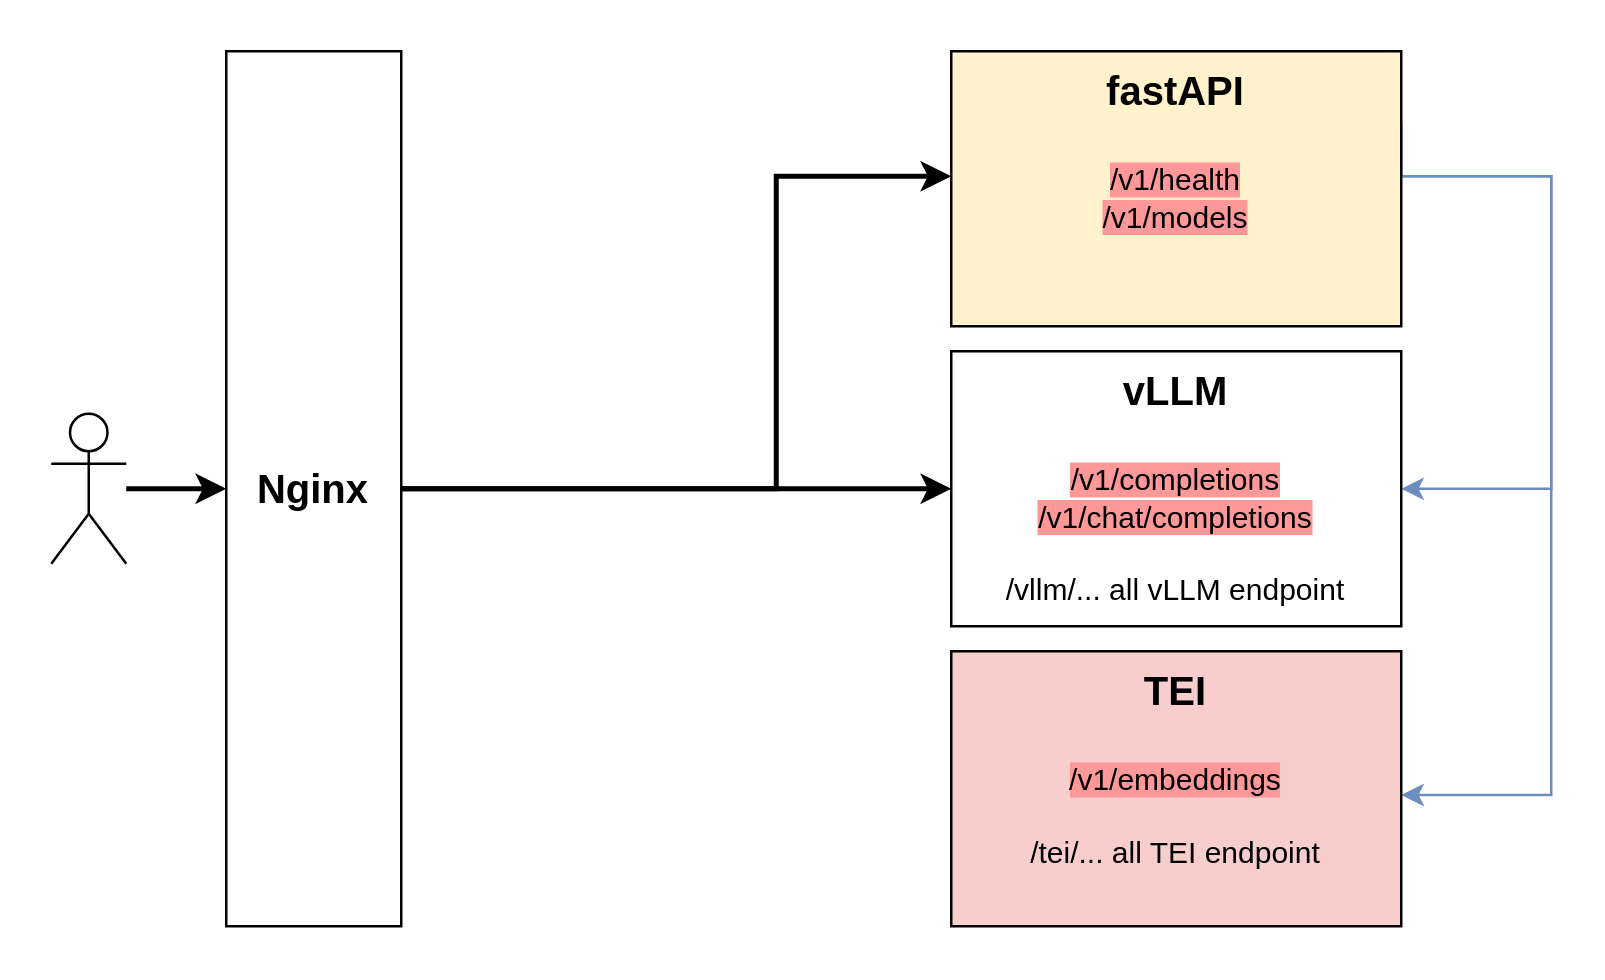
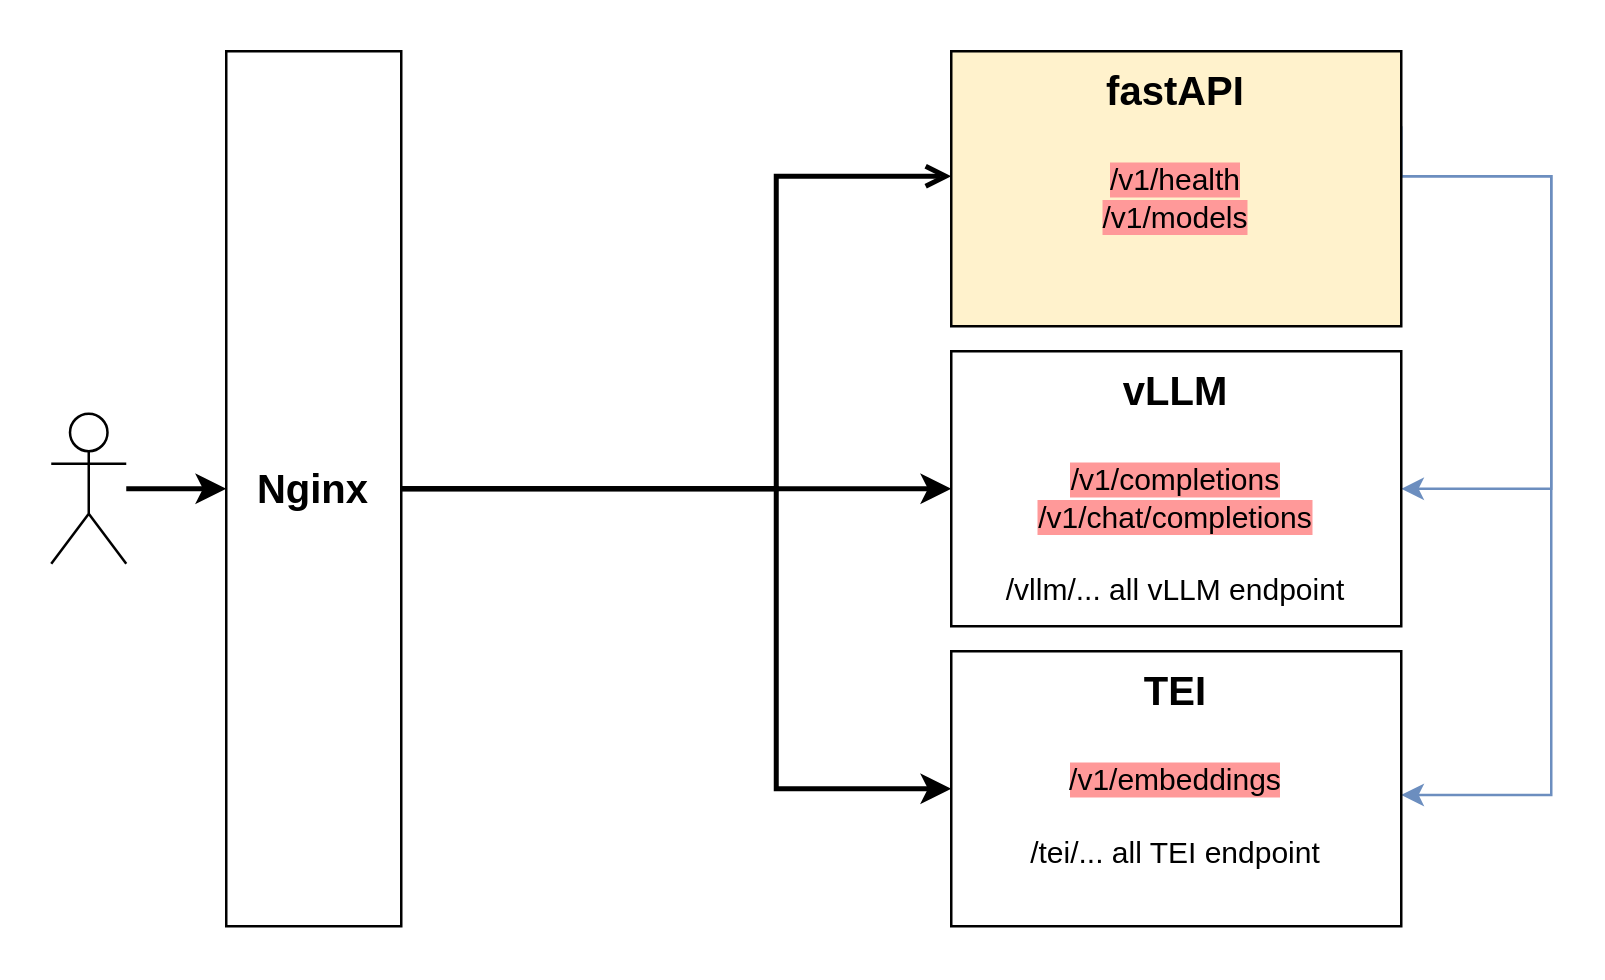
edge "Nginx" -> "fastAPI /v1/health /v1/models": arrowhead classic -> open
edge "Nginx" -> "TEI /v1/embeddings /tei/... all TEI endpoint": added
node "TEI /v1/embeddings /tei/... all TEI endpoint": fillcolor #f8cecc -> #ffffff
